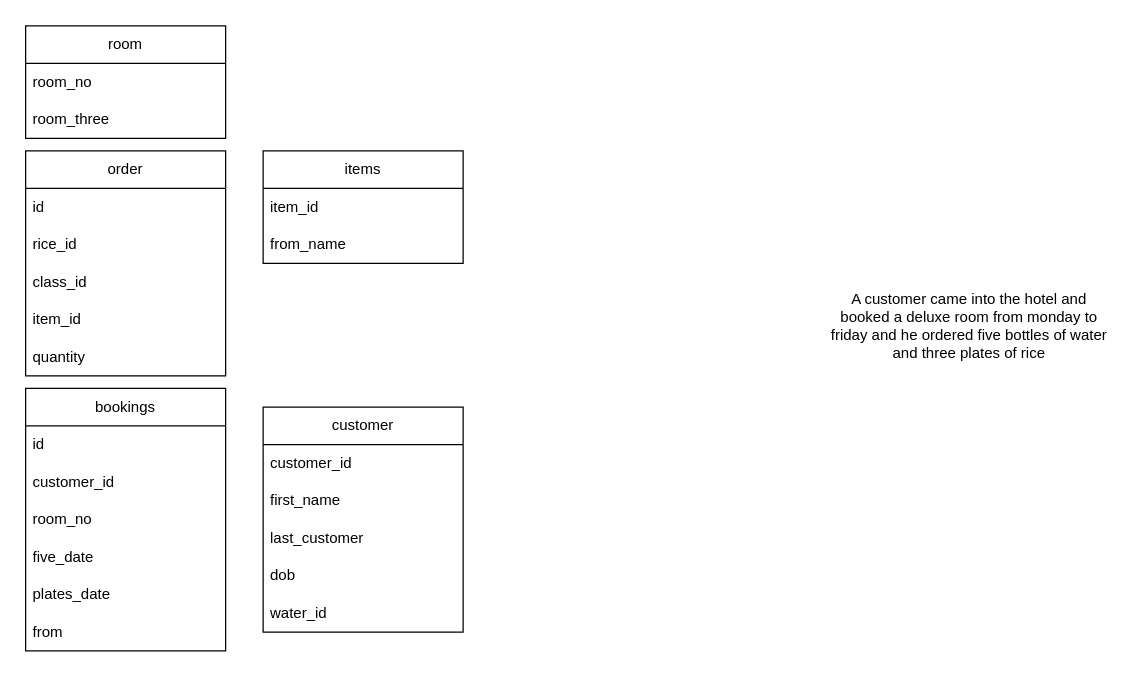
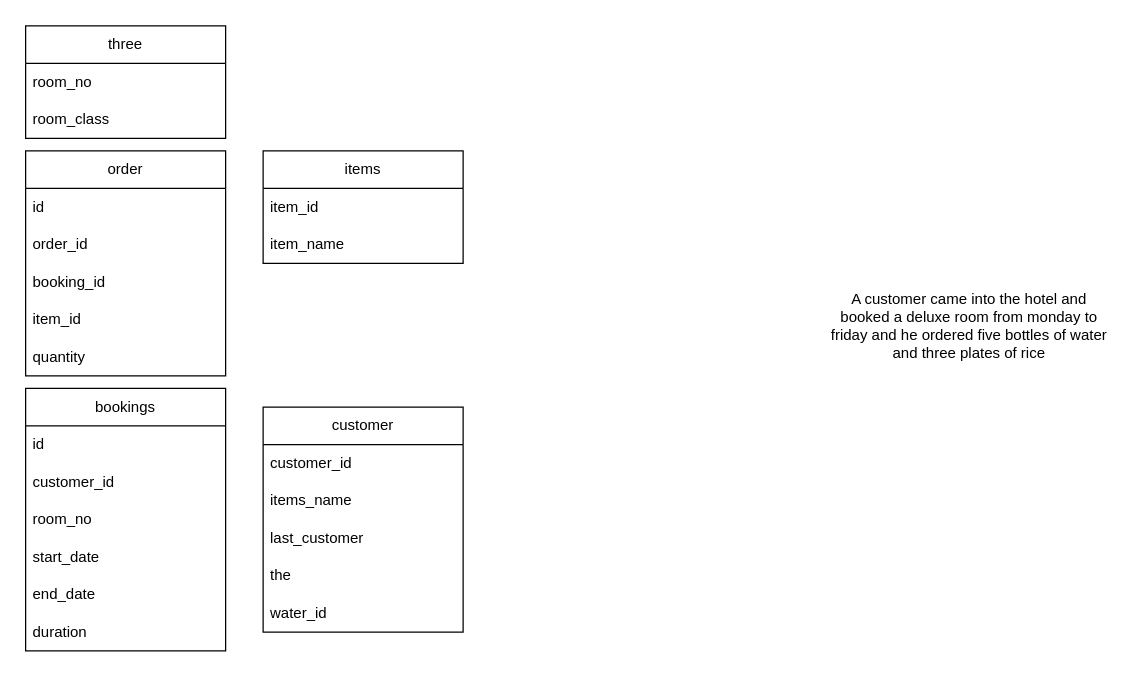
node "room": label "room" -> "three"
node "room_three": label "room_three" -> "room_class"
node "rice_id": label "rice_id" -> "order_id"
node "from_name": label "from_name" -> "item_name"
node "class_id": label "class_id" -> "booking_id"
node "first_name": label "first_name" -> "items_name"
node "five_date": label "five_date" -> "start_date"
node "dob": label "dob" -> "the"
node "plates_date": label "plates_date" -> "end_date"
node "from": label "from" -> "duration"
